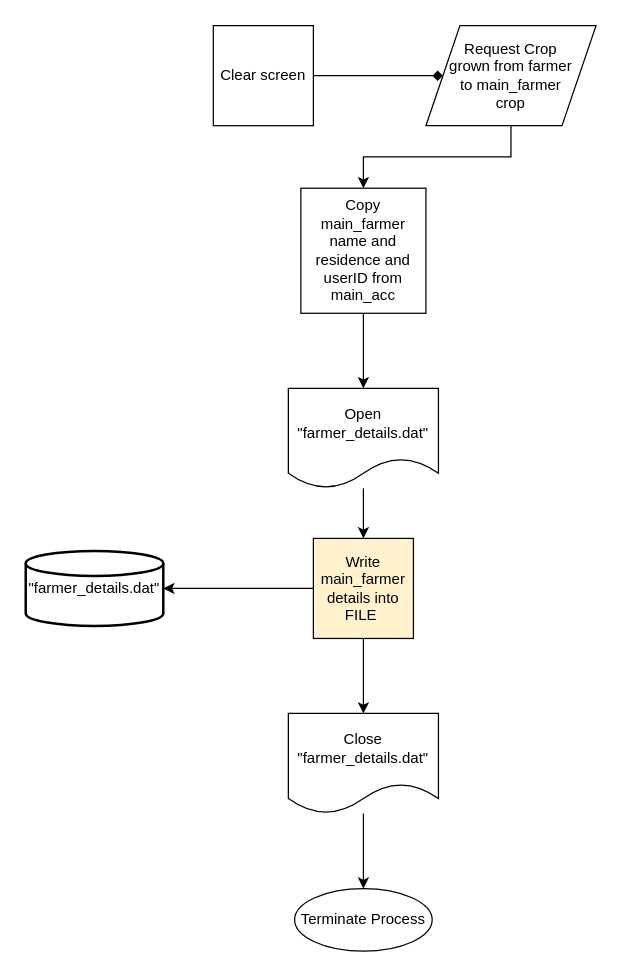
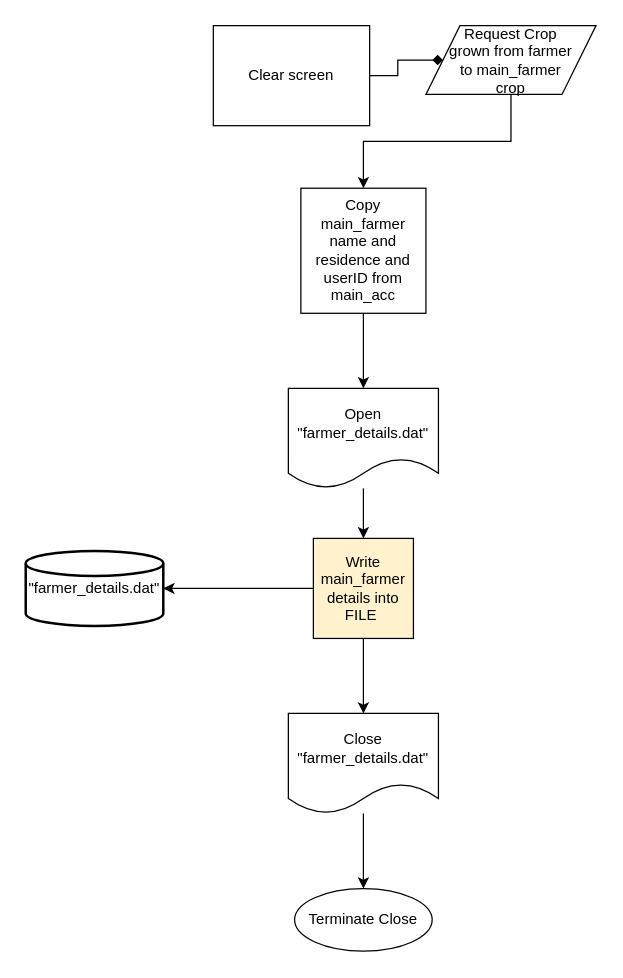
node "Clear screen": size 100x100 -> 156x100
node "Request Crop grown from farmer to main_farmer crop": size 170x100 -> 170x69
node "Terminate Process": label "Terminate Process" -> "Terminate Close"
